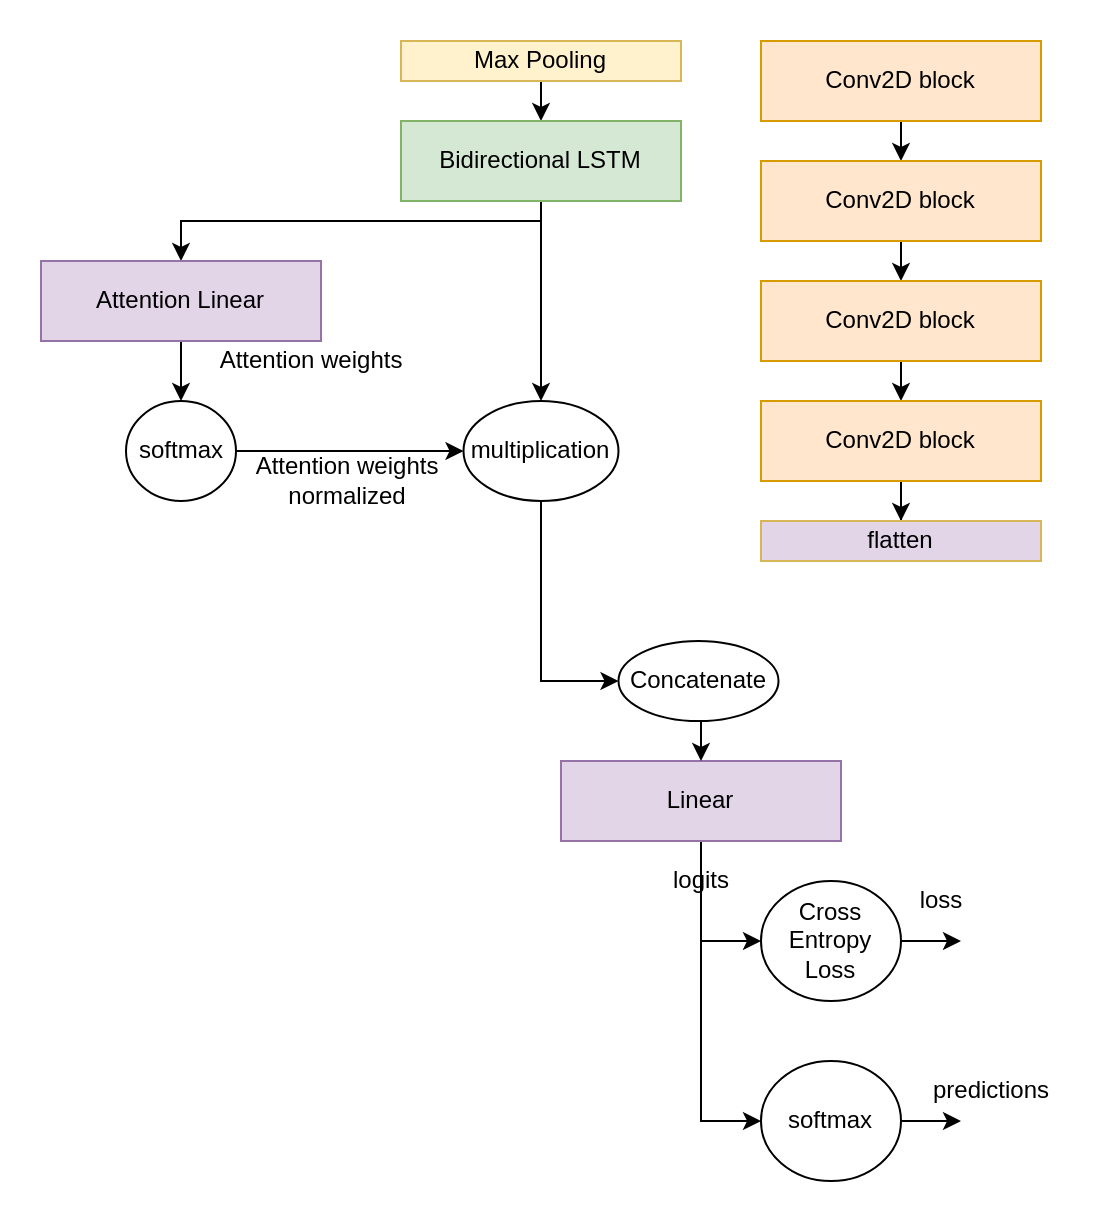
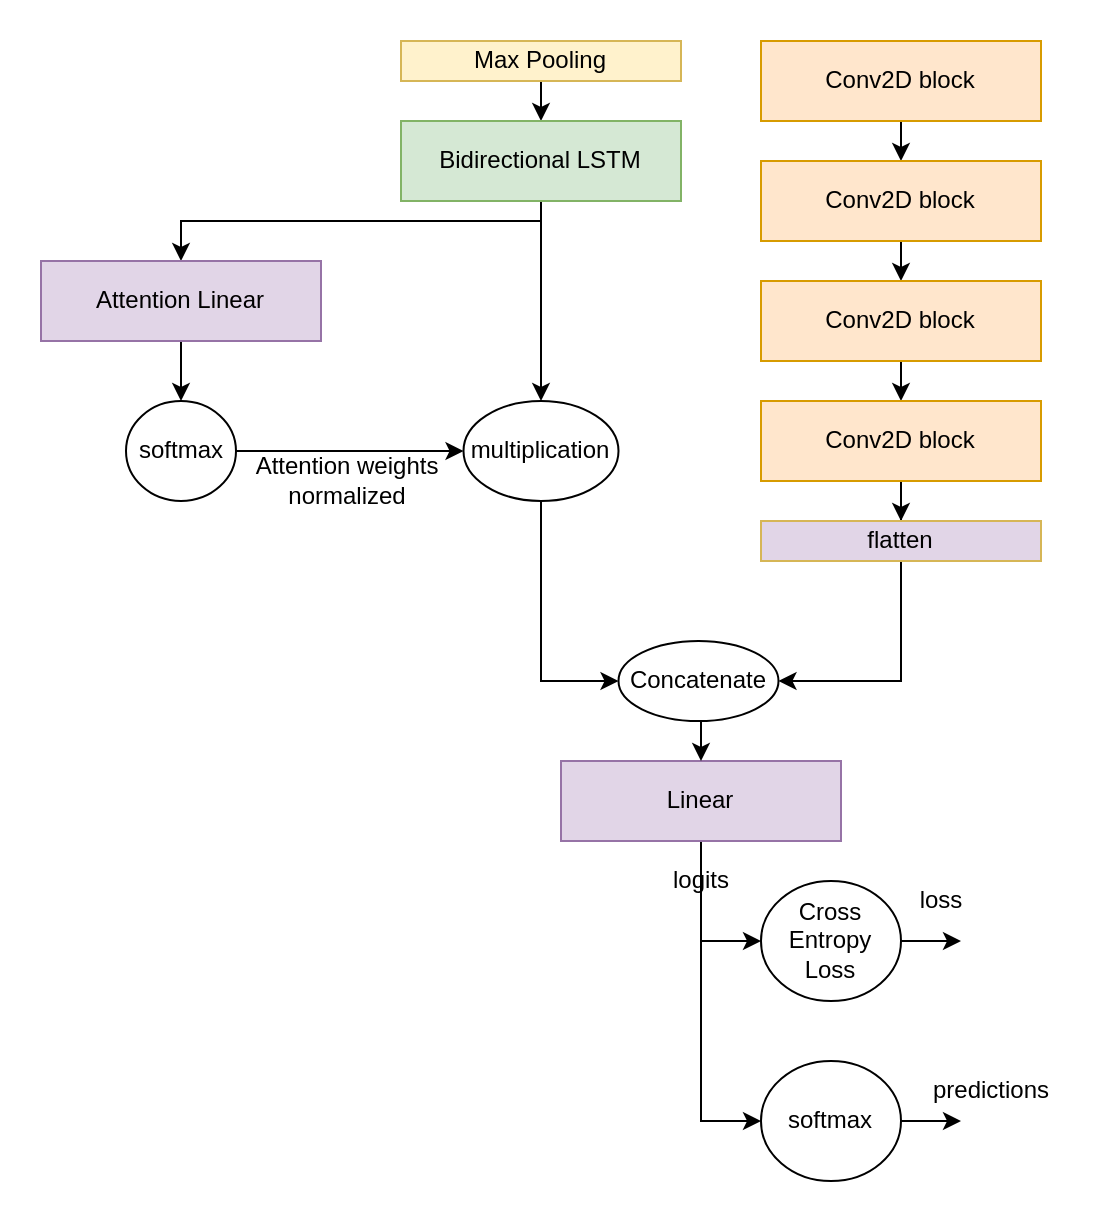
node "Attention weights": removed
edge "flatten" -> "Concatenate": added
